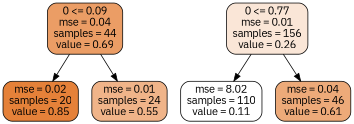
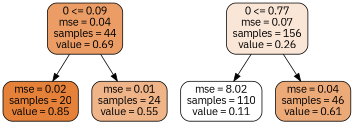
node "0 <= 0.77 mse = 0.01 samples = 156 value = 0.26": label "0 <= 0.77 mse = 0.01 samples = 156 value = 0.26" -> "0 <= 0.77 mse = 0.07 samples = 156 value = 0.26"
